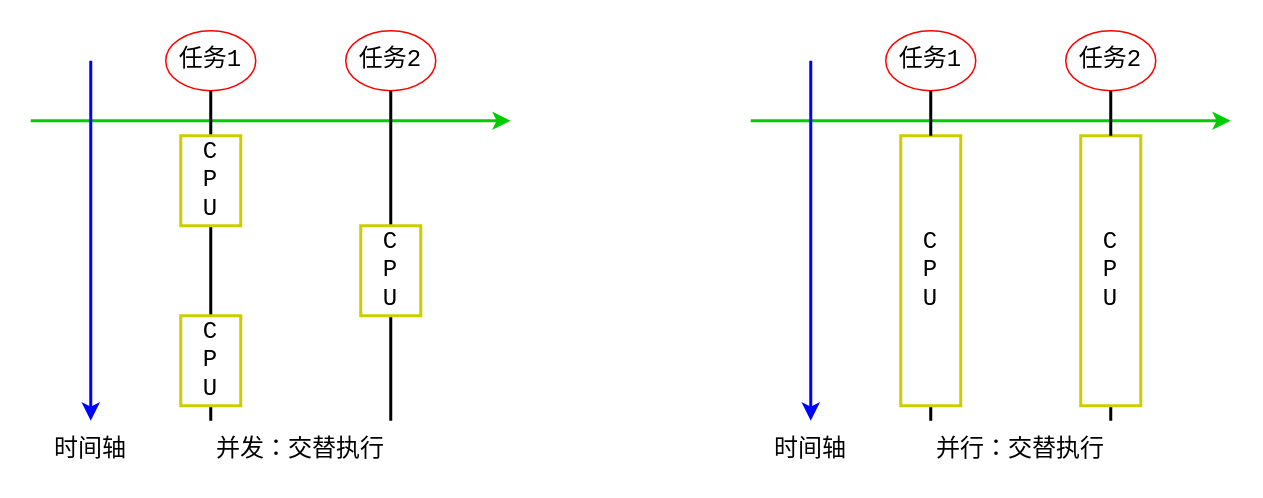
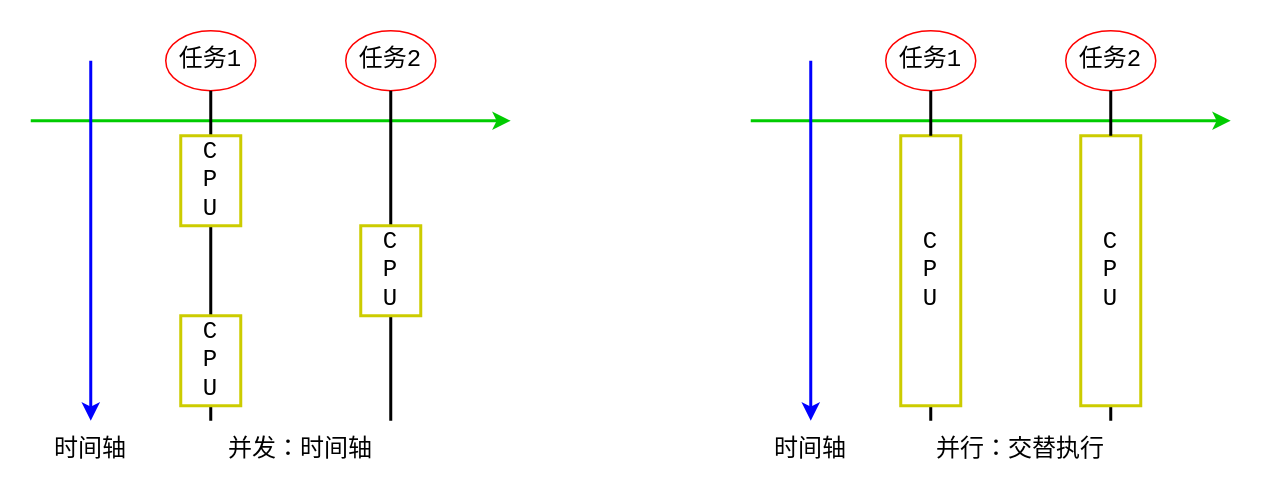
node "并发：交替执行": label "并发：交替执行" -> "并发：时间轴"
